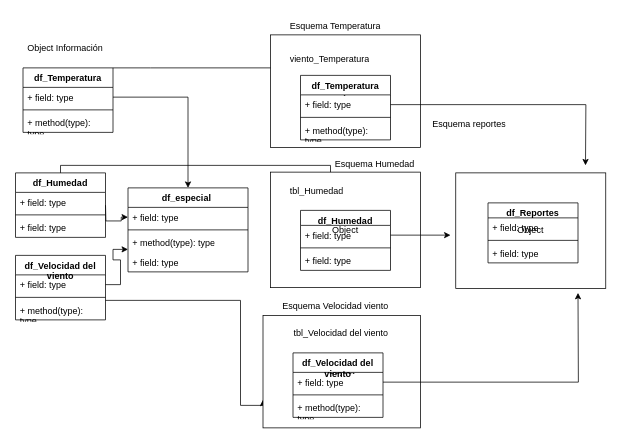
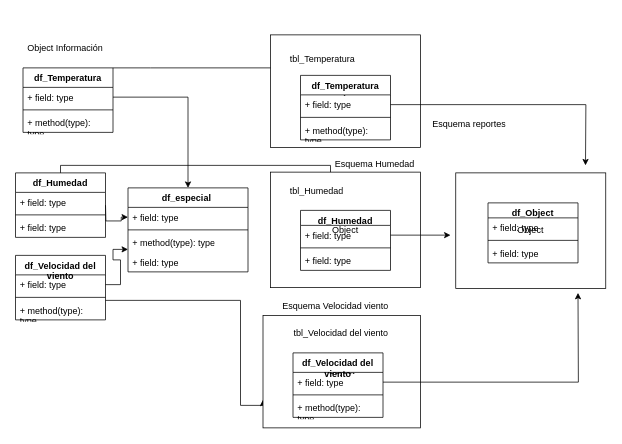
node "Esquema Temperatura": removed
node "viento_Temperatura": label "viento_Temperatura" -> "tbl_Temperatura"
node "df_Reportes": label "df_Reportes" -> "df_Object"
